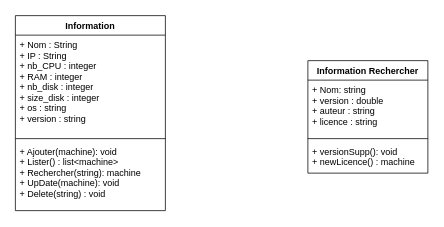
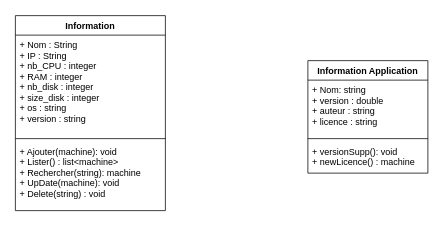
node "Information Rechercher": label "Information Rechercher" -> "Information Application"
